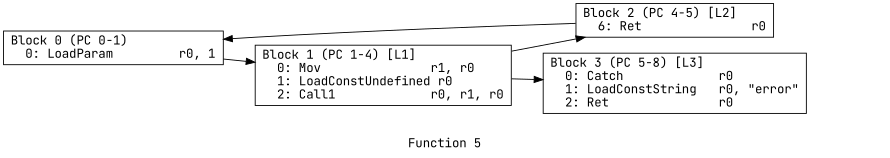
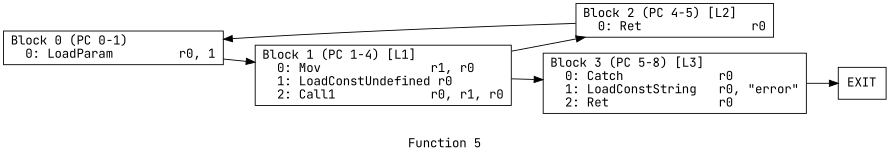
node "Block 2 (PC 4-5) [L2] 6: Ret               r0": label "Block 2 (PC 4-5) [L2] 6: Ret               r0" -> "Block 2 (PC 4-5) [L2] 0: Ret               r0"
node "EXIT": added
